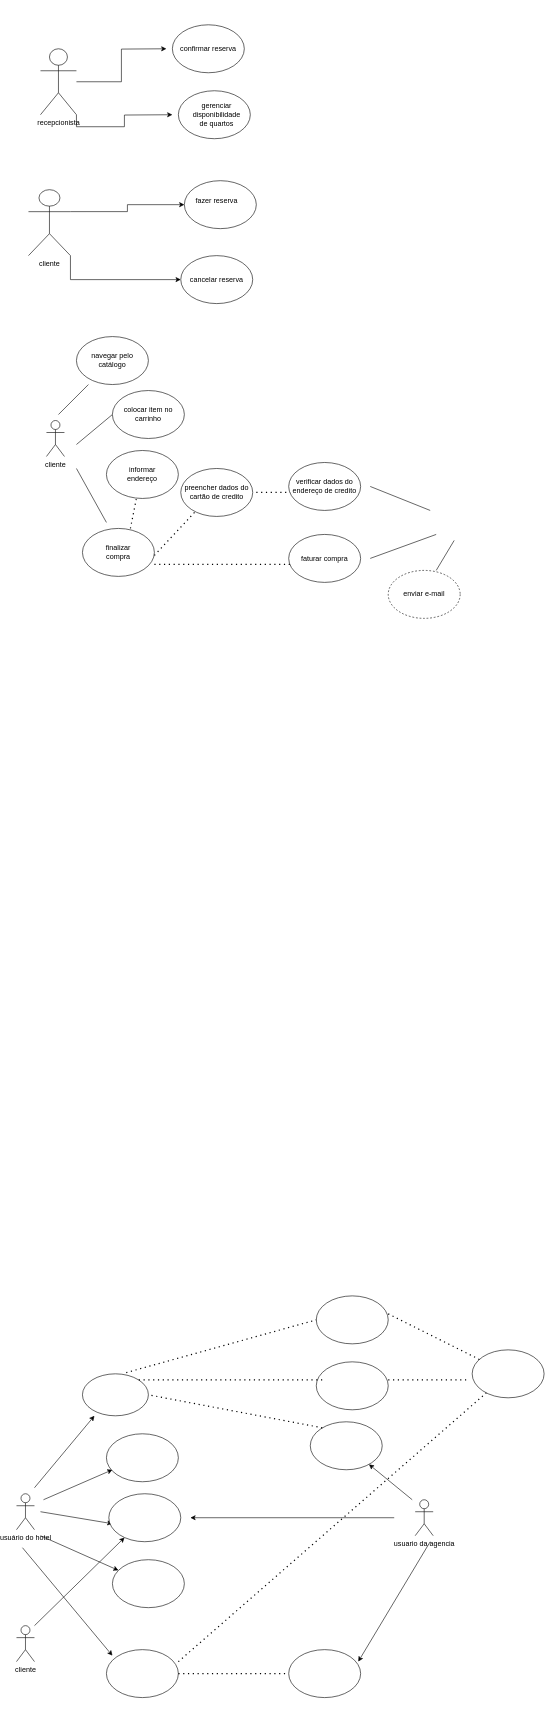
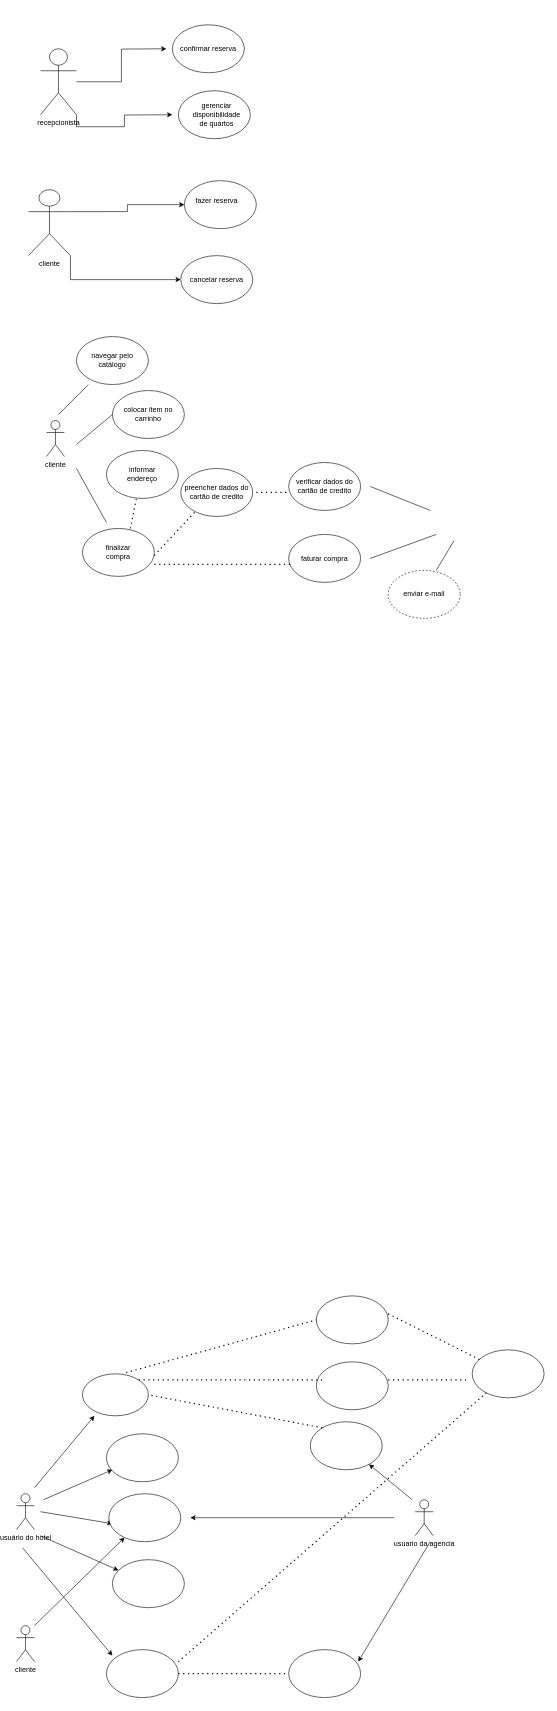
node "verificar dados do endereço de credito": label "verificar dados do endereço de credito" -> "verificar dados do cartão de credito"
